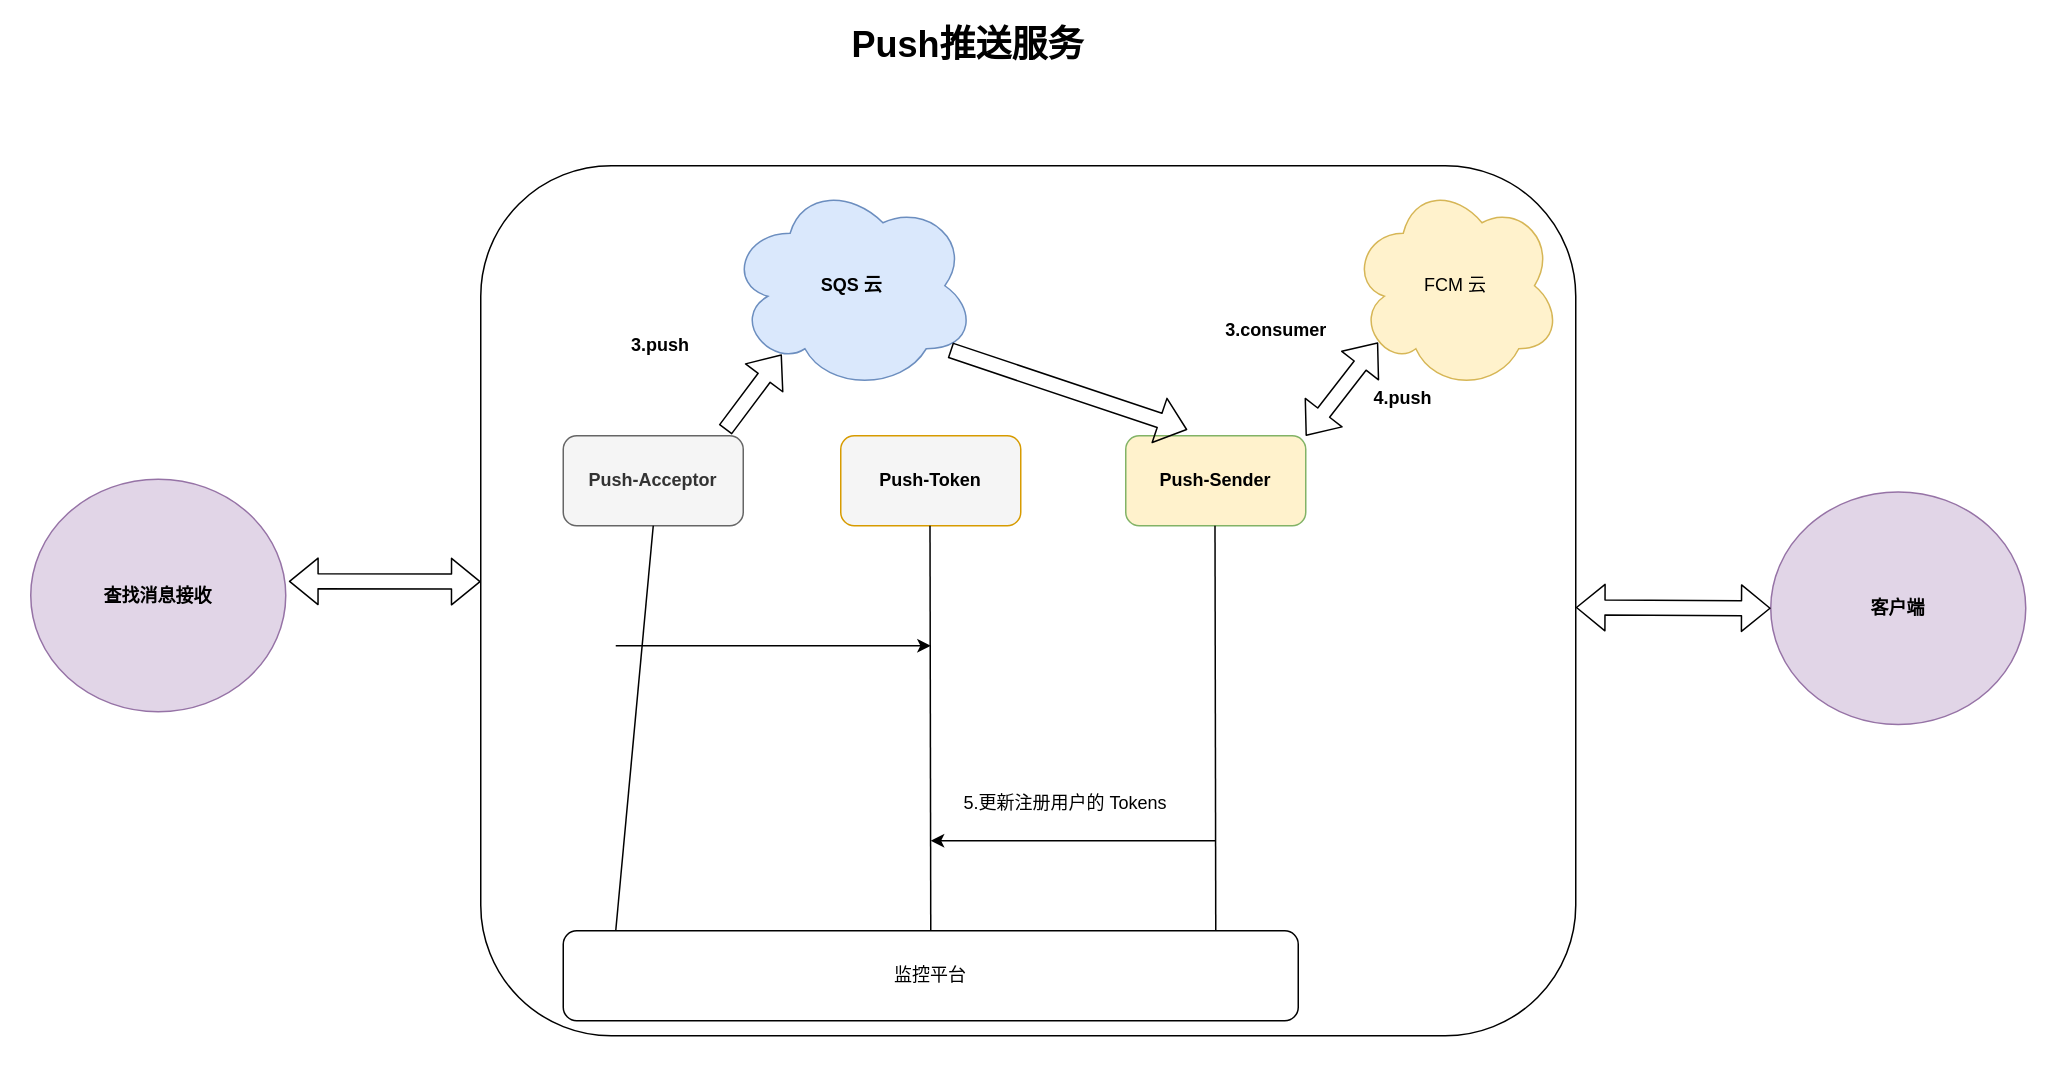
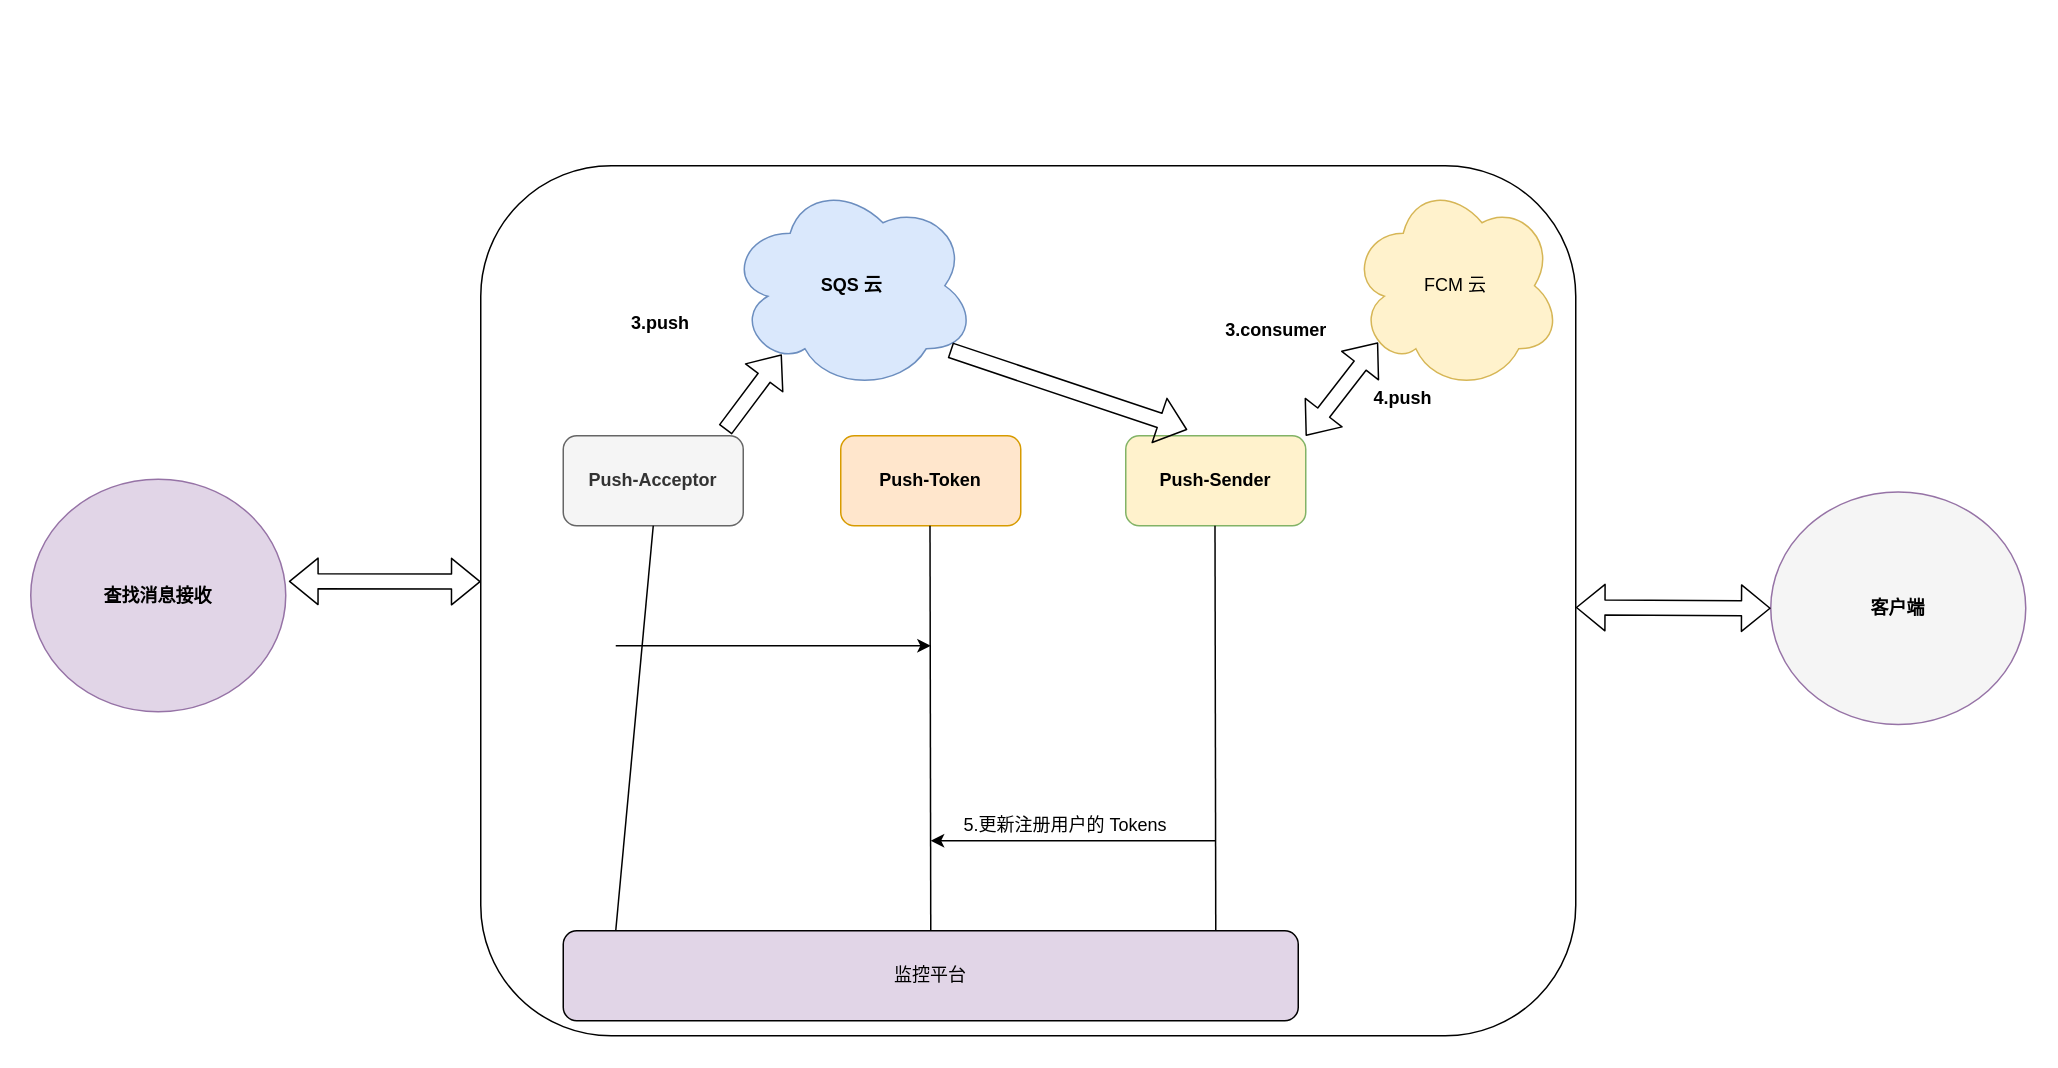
node "Push推送服务": removed
node "3.push": moved (661, 346) -> (661, 323)
node "Push-Token": fillcolor #f5f5f5 -> #ffe6cc
node "客户端": fillcolor #e1d5e7 -> #f5f5f5
node "5.更新注册用户的 Tokens": moved (1066, 803) -> (1066, 826)
node "监控平台": fillcolor #ffffff -> #e1d5e7
